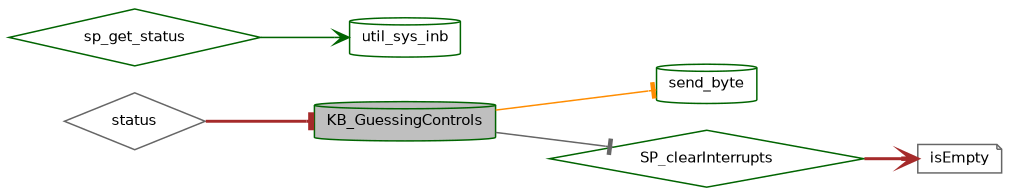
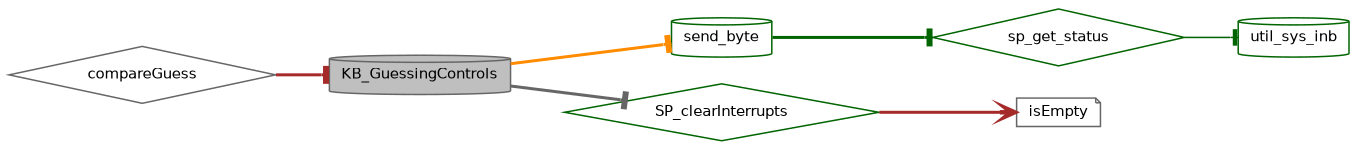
edge "sp_get_status" -> "util_sys_inb": arrowhead vee -> tee
edge "send_byte" -> "sp_get_status": added
edge "KB_GuessingControls" -> "send_byte": style solid -> bold
node "status": label "status" -> "compareGuess"
node "KB_GuessingControls": color darkgreen -> gray40
edge "KB_GuessingControls" -> "SP_clearInterrupts": style solid -> bold
